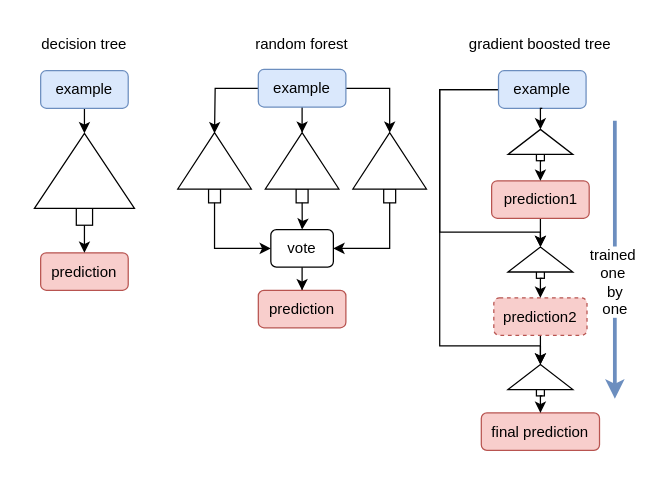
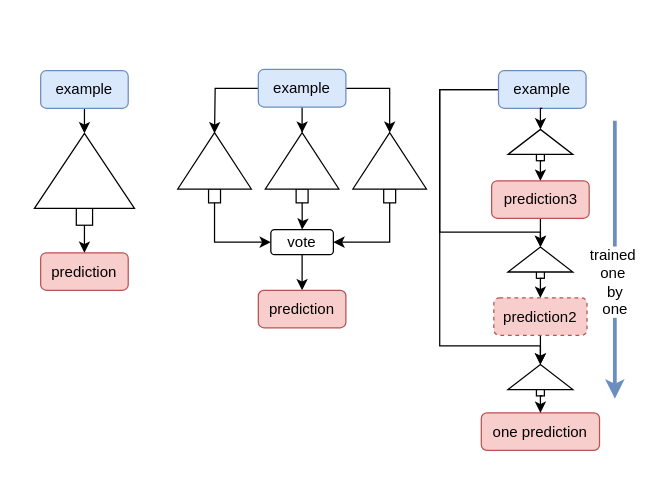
node "decision tree": removed
node "random forest": removed
node "gradient boosted tree": removed
node "prediction1": label "prediction1" -> "prediction3"
node "vote": size 63x38 -> 63x25
node "final prediction": label "final prediction" -> "one prediction"
